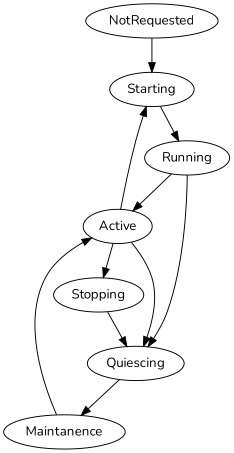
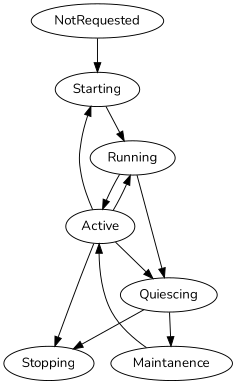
edge "Active" -> "Running": added
edge "Stopping" -> "Quiescing": reversed
